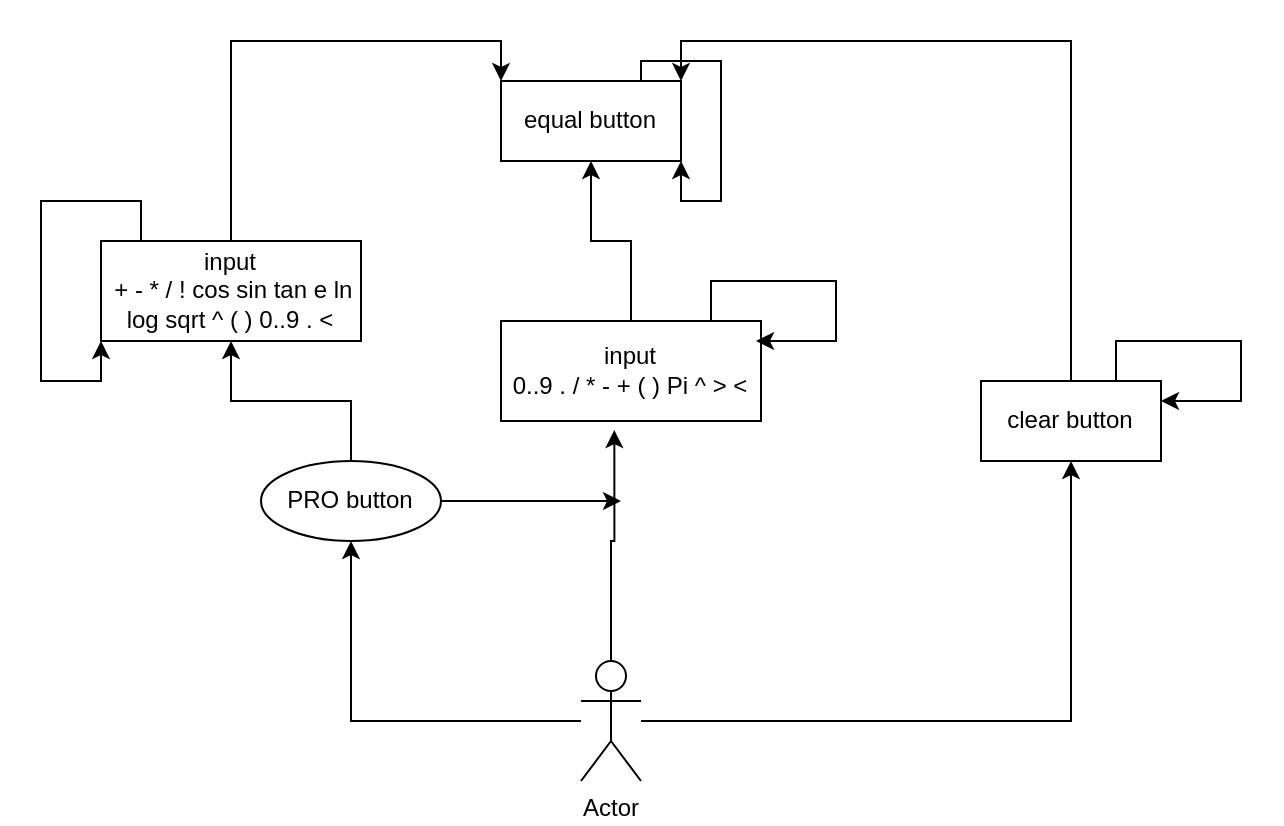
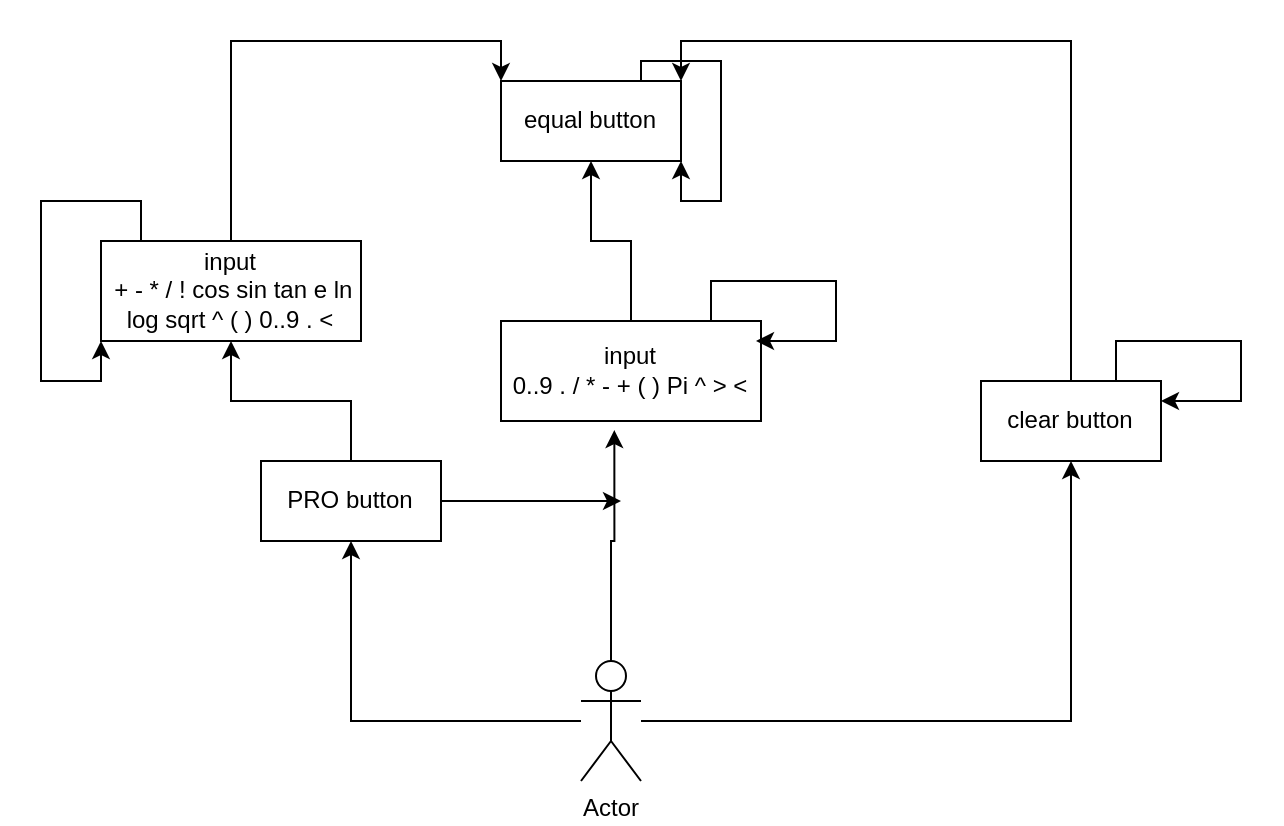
node "PRO button": shape ellipse -> rectangle
